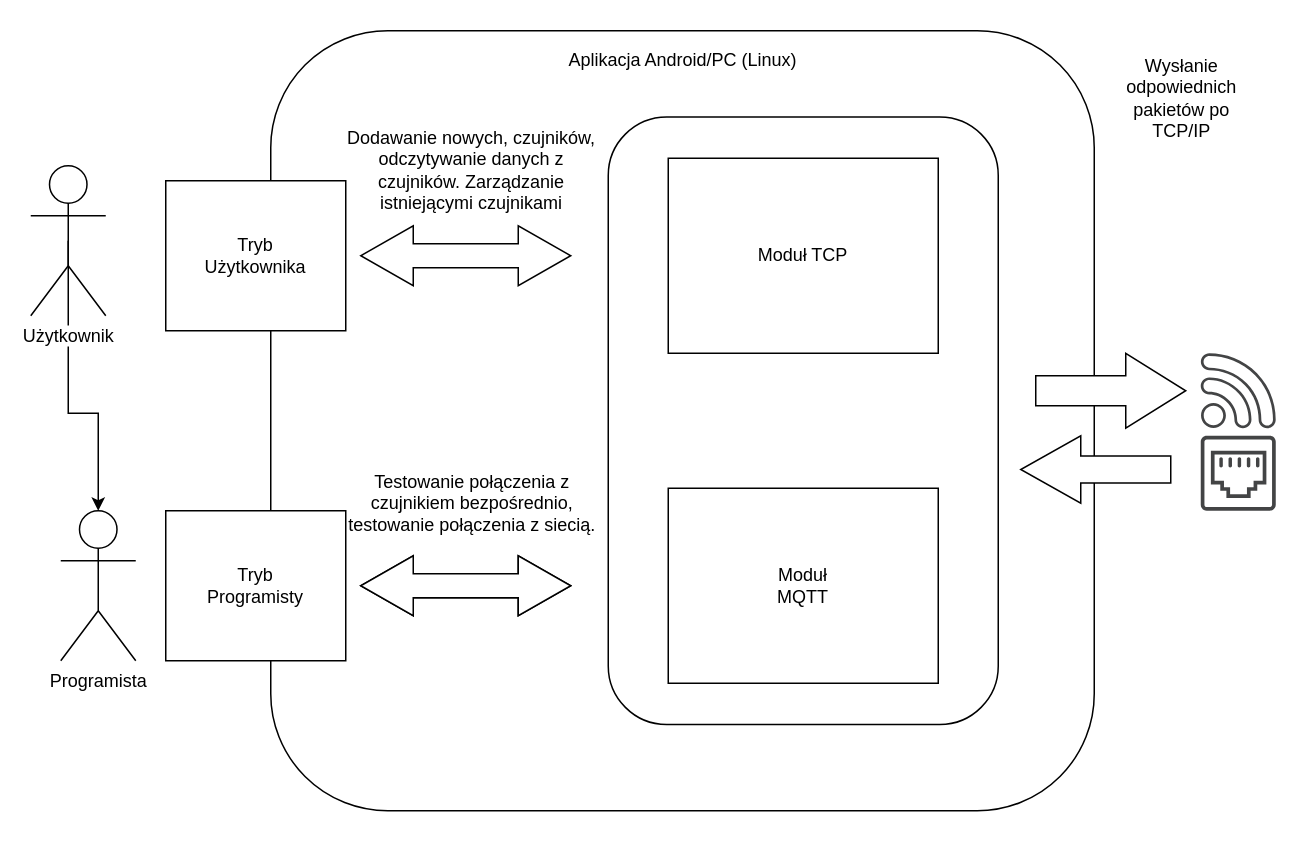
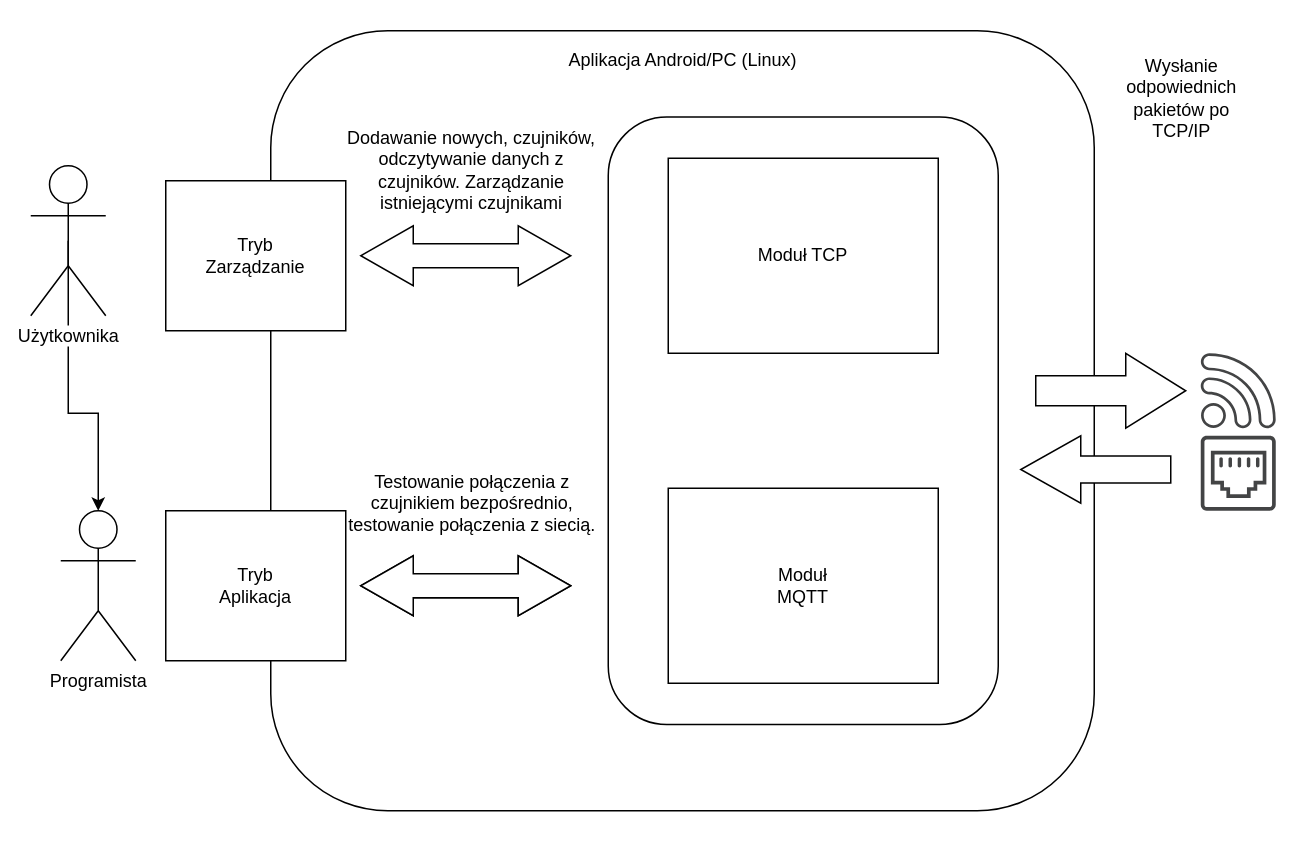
node "Tryb Użytkownika": label "Tryb Użytkownika" -> "Tryb Zarządzanie"
node "Użytkownik": label "Użytkownik" -> "Użytkownika"
node "Tryb Programisty": label "Tryb Programisty" -> "Tryb Aplikacja"
